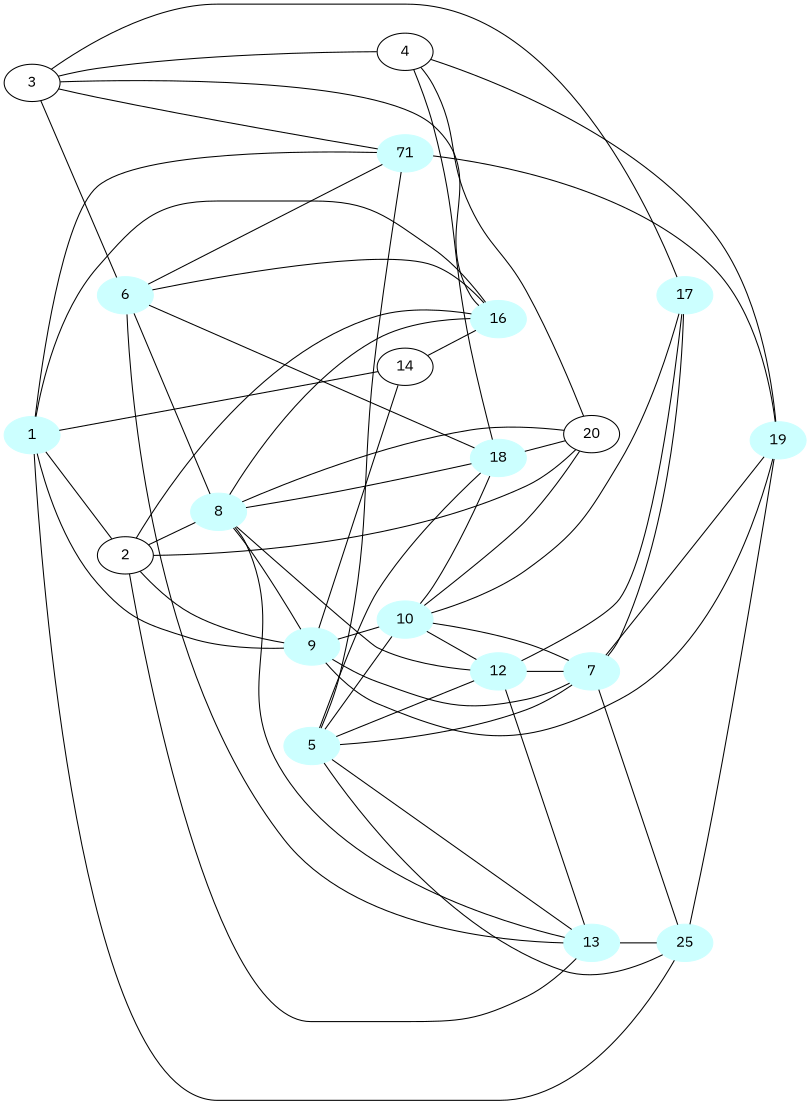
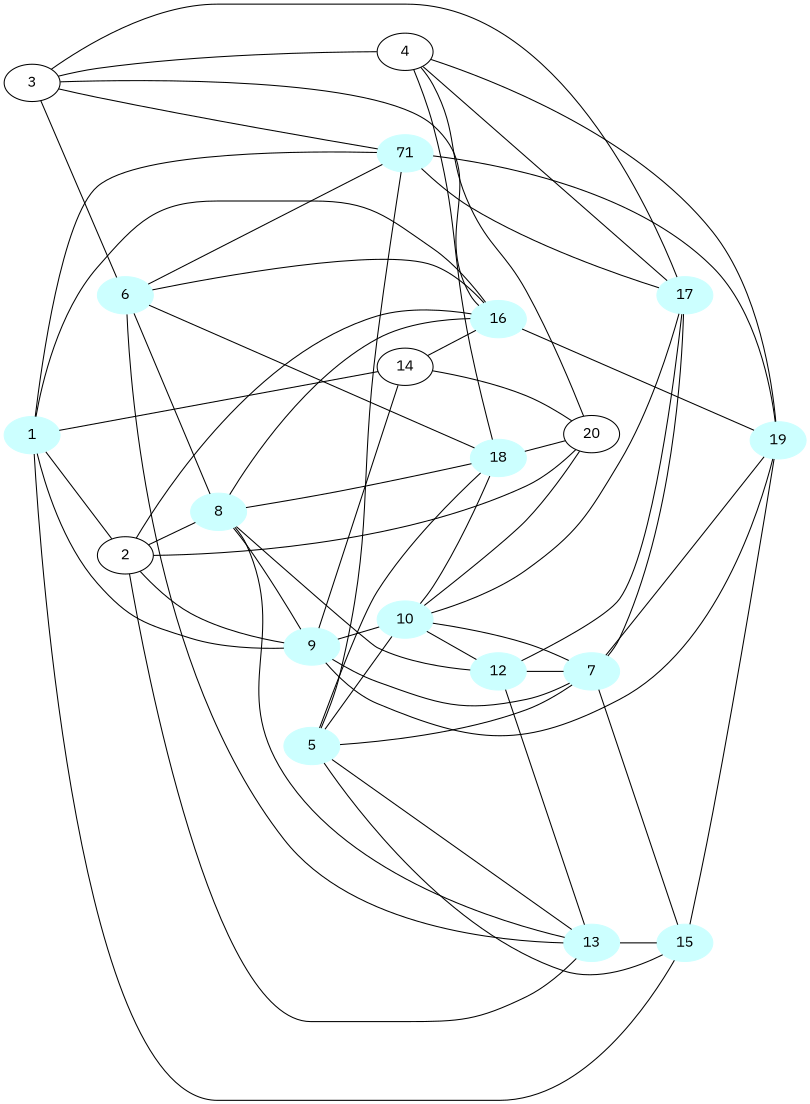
edge "4" -- "17": added
edge "71" -- "17": added
edge "16" -- "19": added
edge "20" -- "8": now "20" -- "14"
edge "12" -- "5": removed
node "25": label "25" -> "15"
